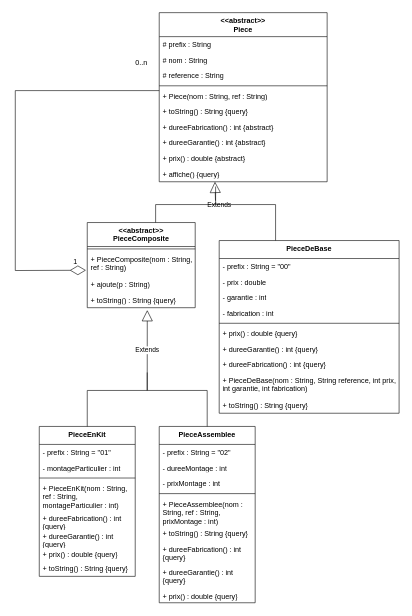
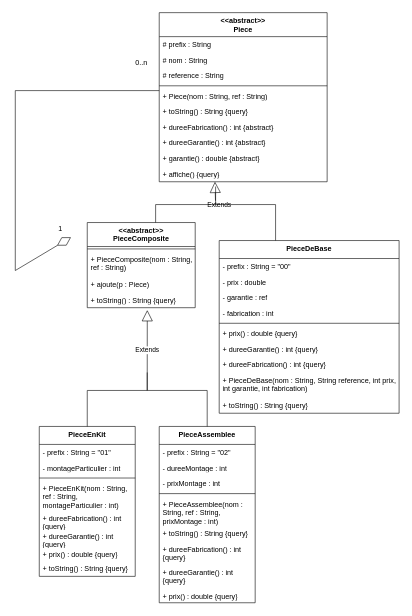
node "+ prix() : double {abstract}": label "+ prix() : double {abstract}" -> "+ garantie() : double {abstract}"
node "1": moved (75, 261) -> (60, 228)
node "+ ajoute(p : String)": label "+ ajoute(p : String)" -> "+ ajoute(p : Piece)"
node "- garantie : int": label "- garantie : int" -> "- garantie : ref"
